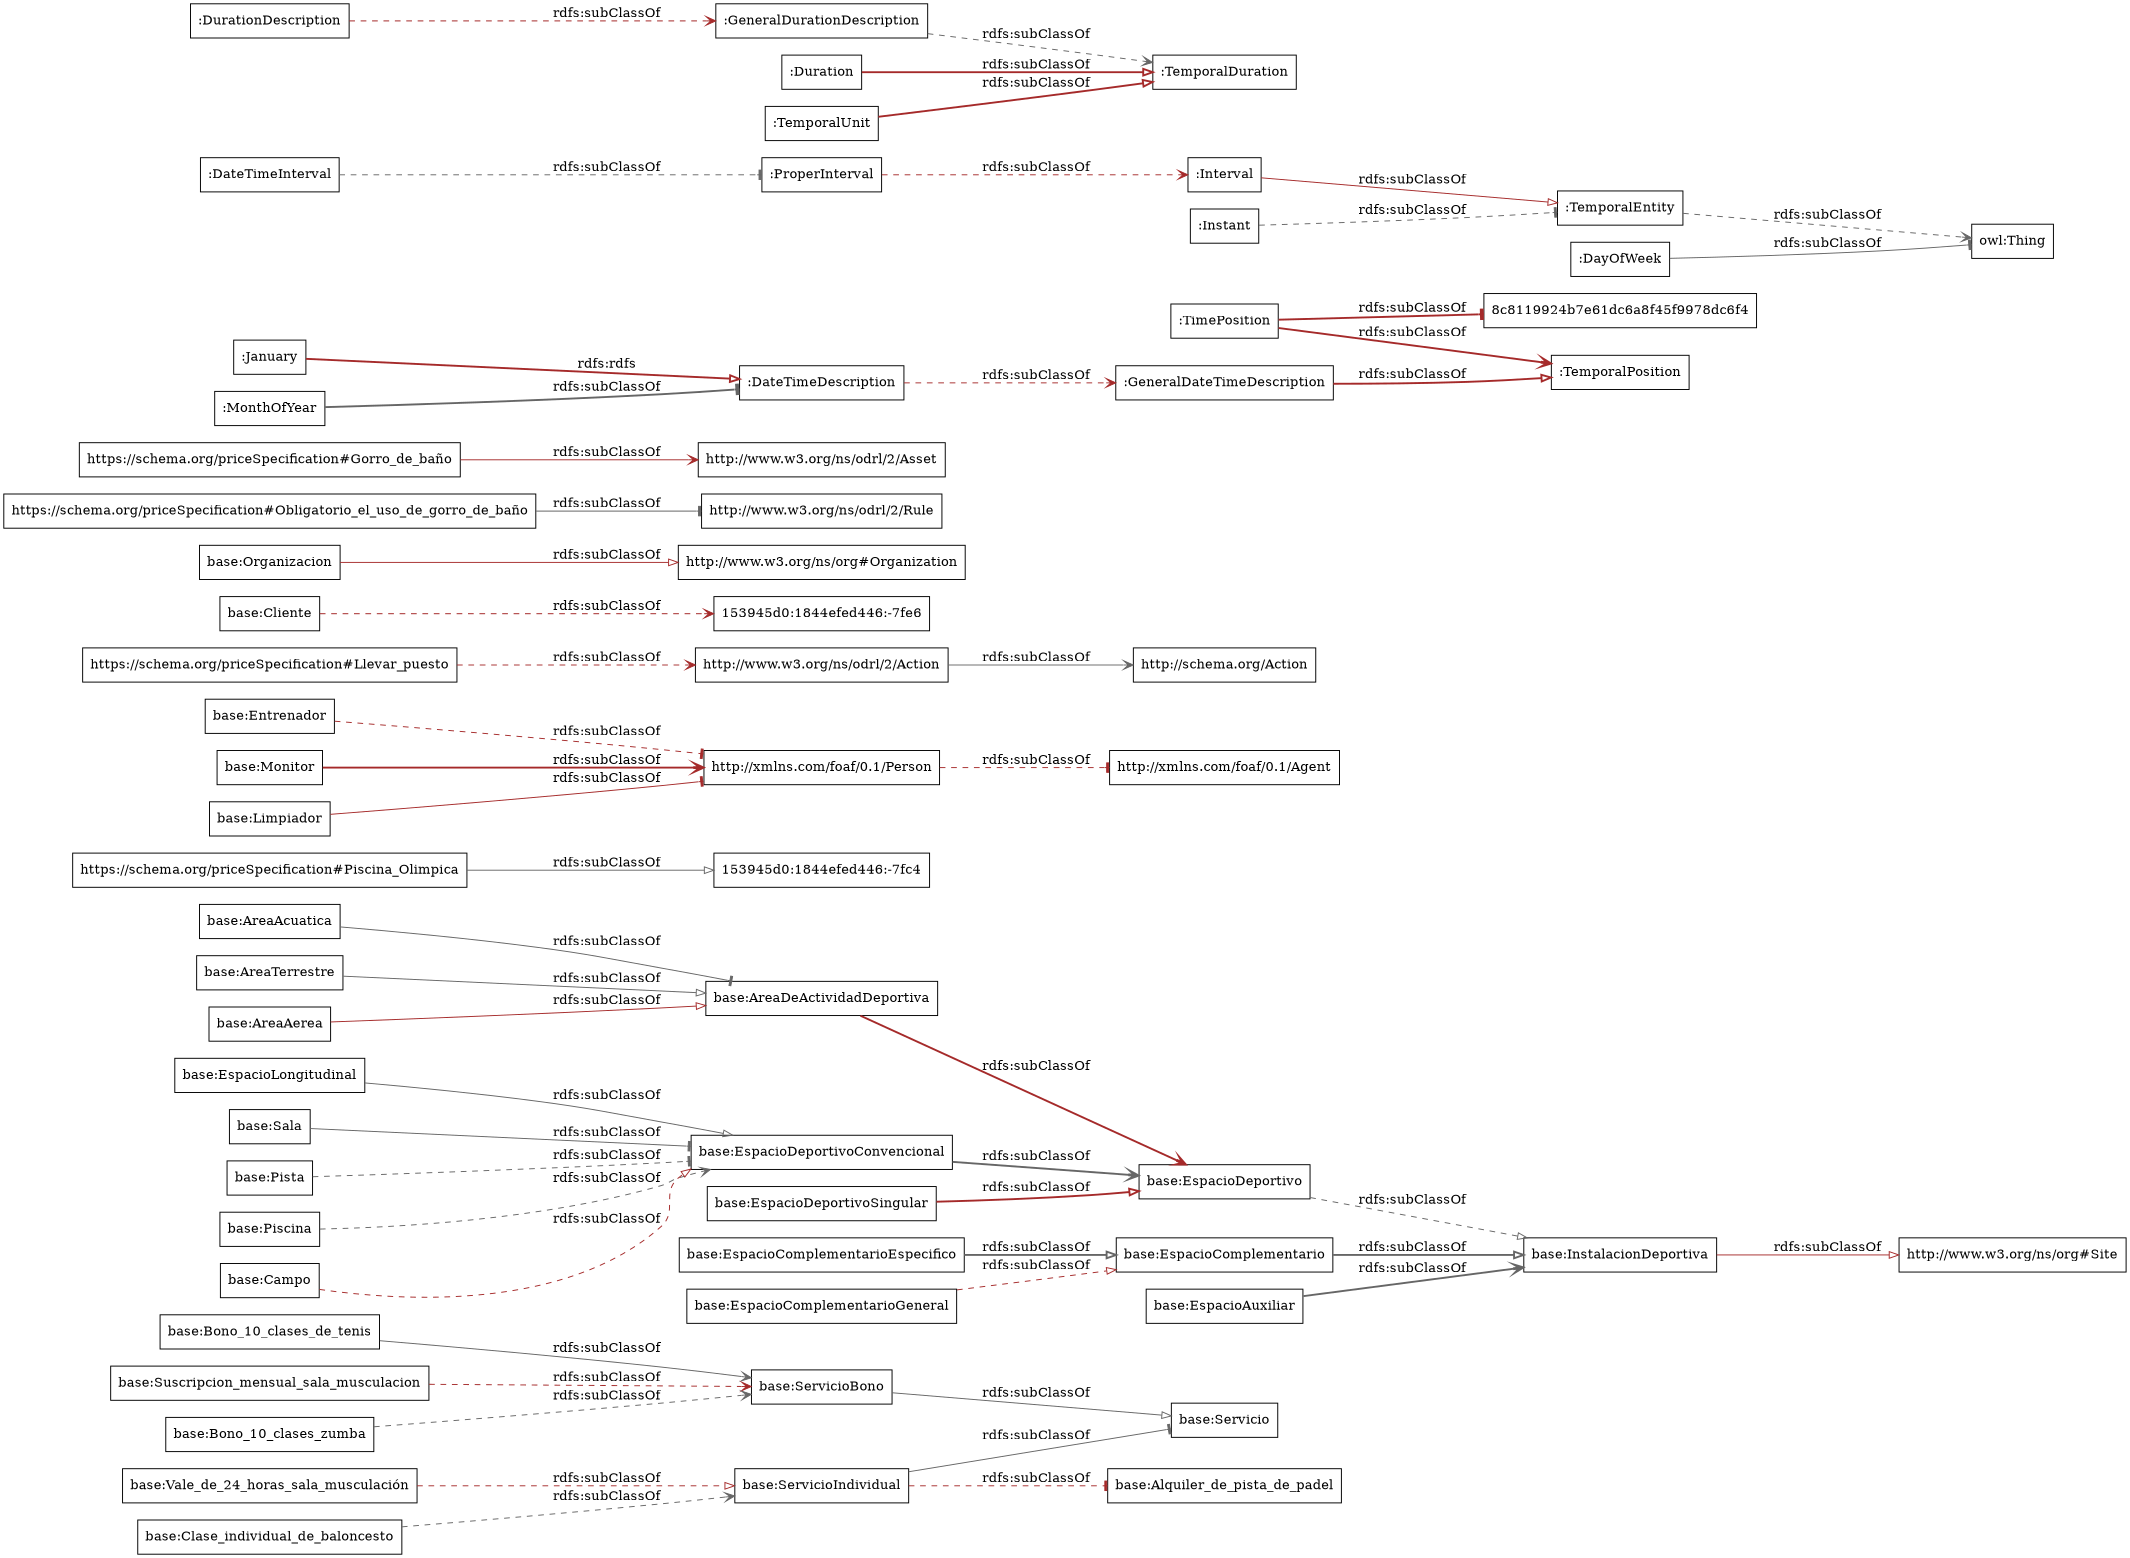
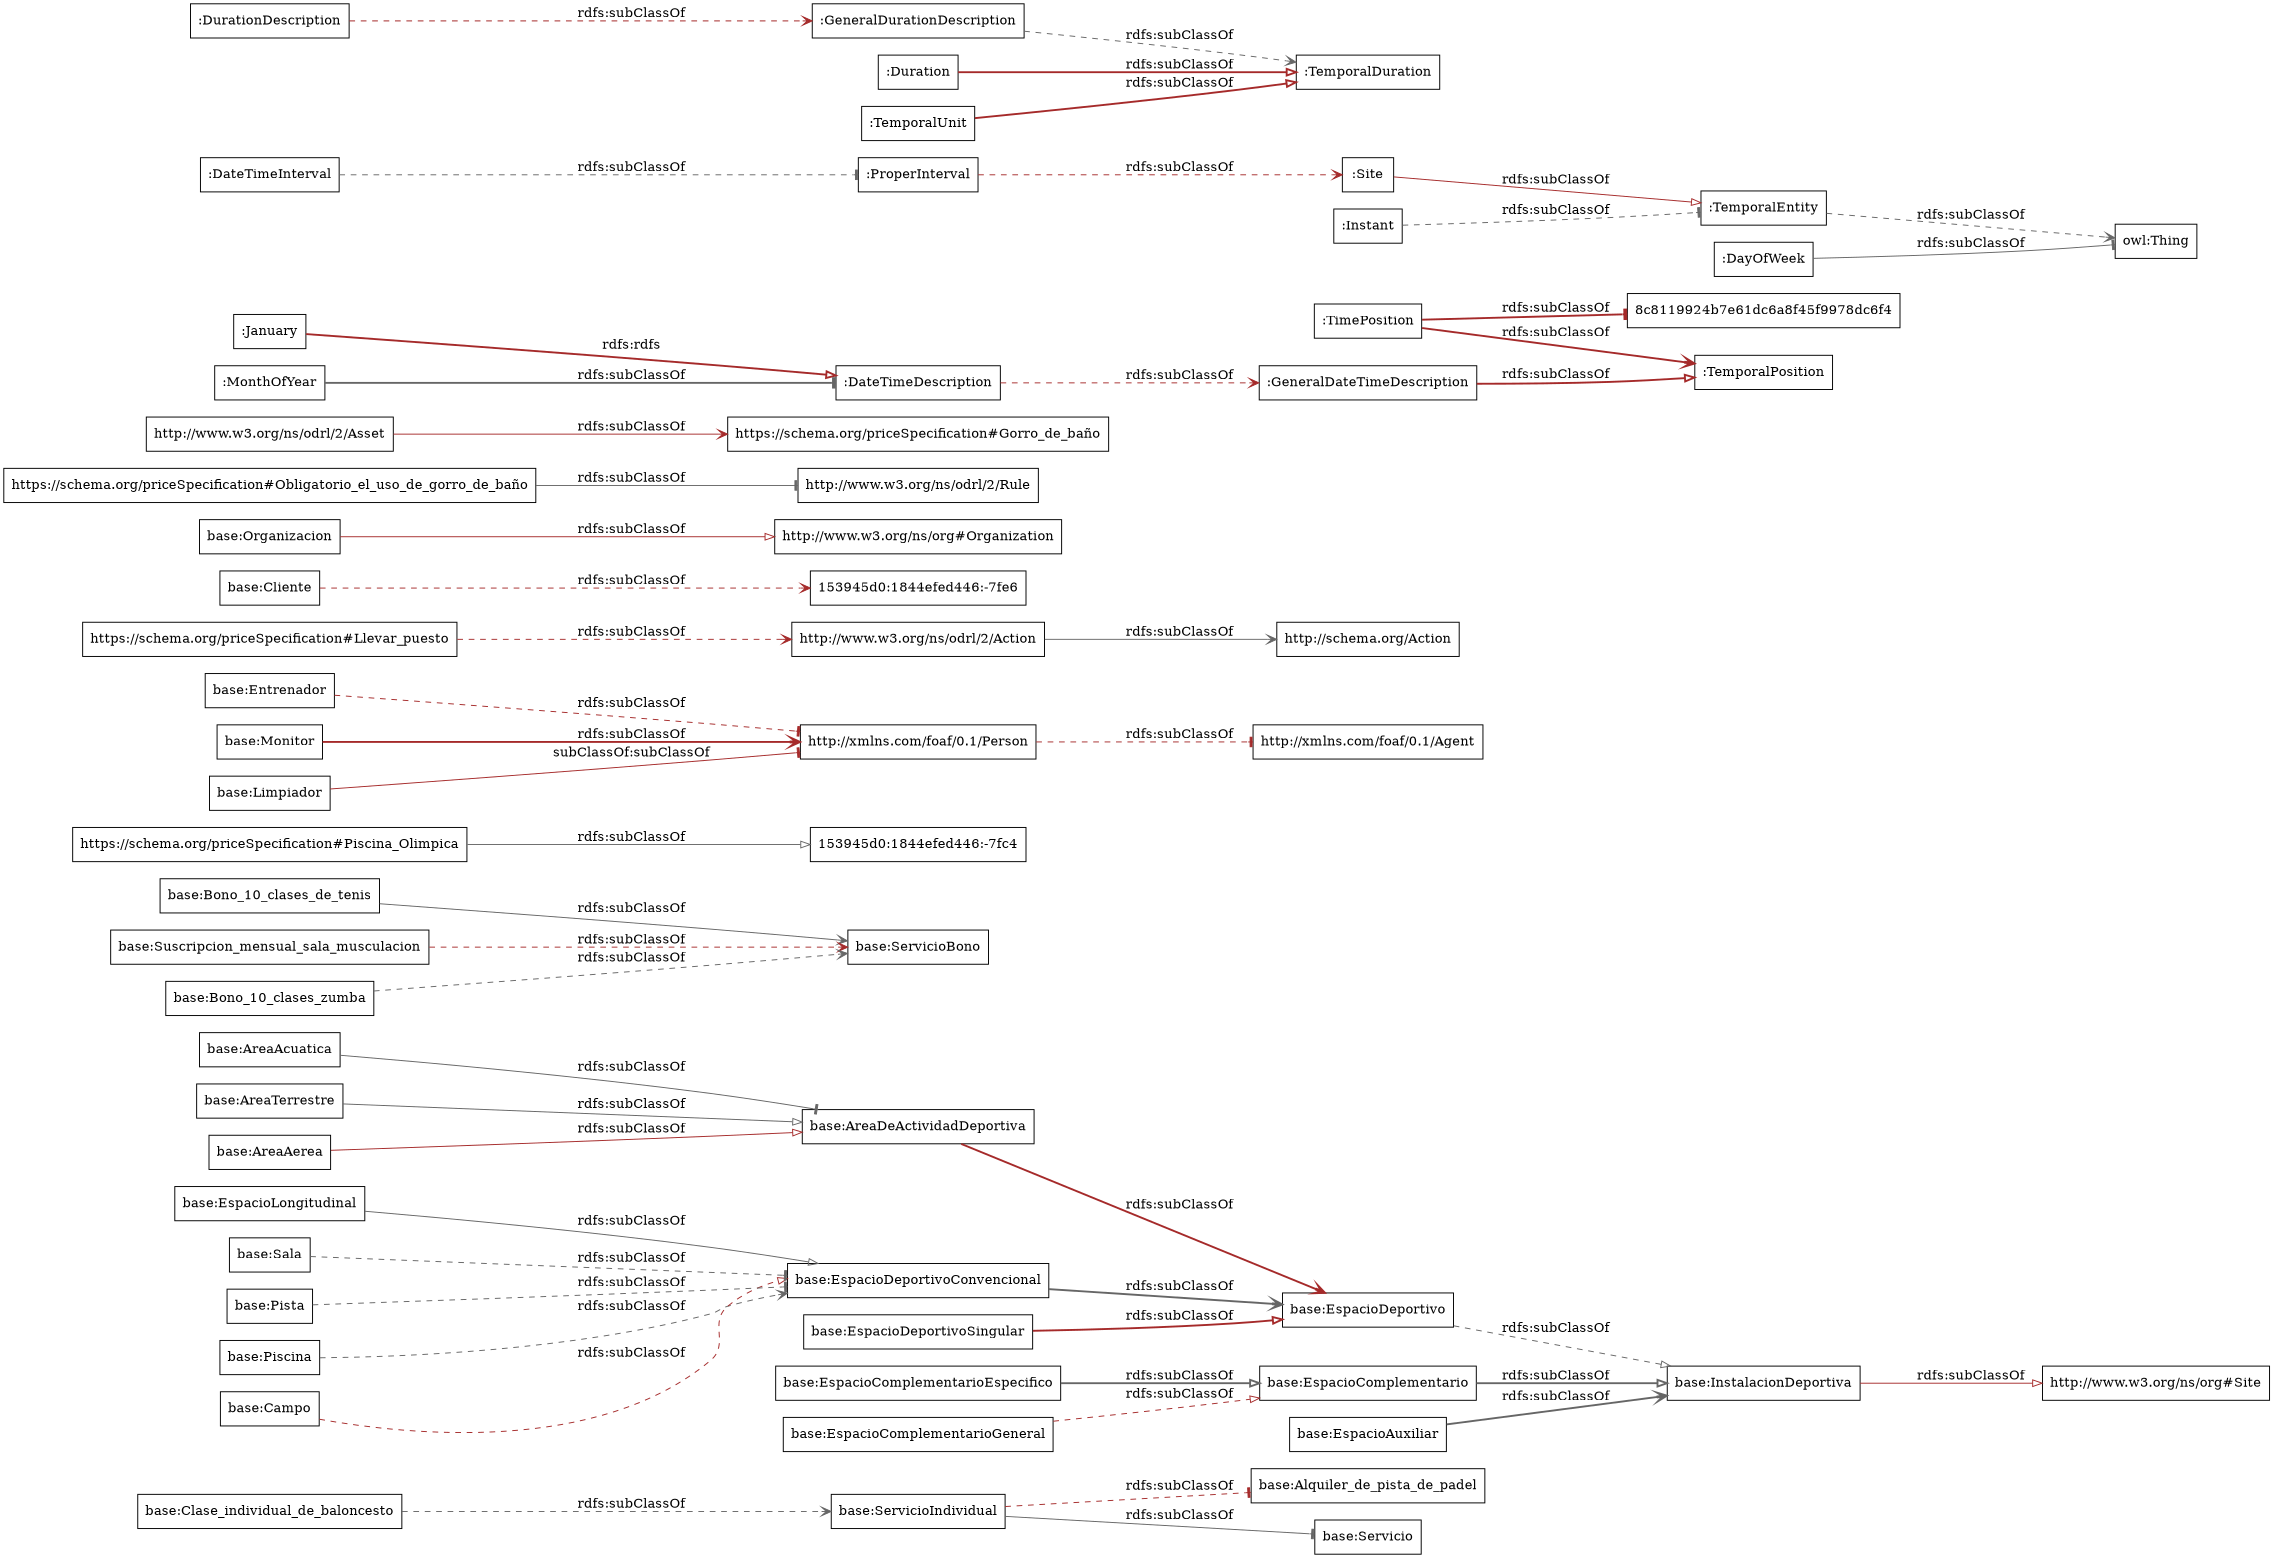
node ":Interval": label ":Interval" -> ":Site"
edge "https://schema.org/priceSpecification#Gorro_de_baño" -> "http://www.w3.org/ns/odrl/2/Asset": reversed
edge "base:Limpiador" -> "http://xmlns.com/foaf/0.1/Person": label "rdfs:subClassOf" -> "subClassOf:subClassOf"
edge "base:Sala" -> "base:EspacioDeportivoConvencional": style solid -> dashed
edge "base:ServicioBono" -> "base:Servicio": removed, label "rdfs:subClassOf"
node "base:Vale_de_24_horas_sala_musculación": removed
